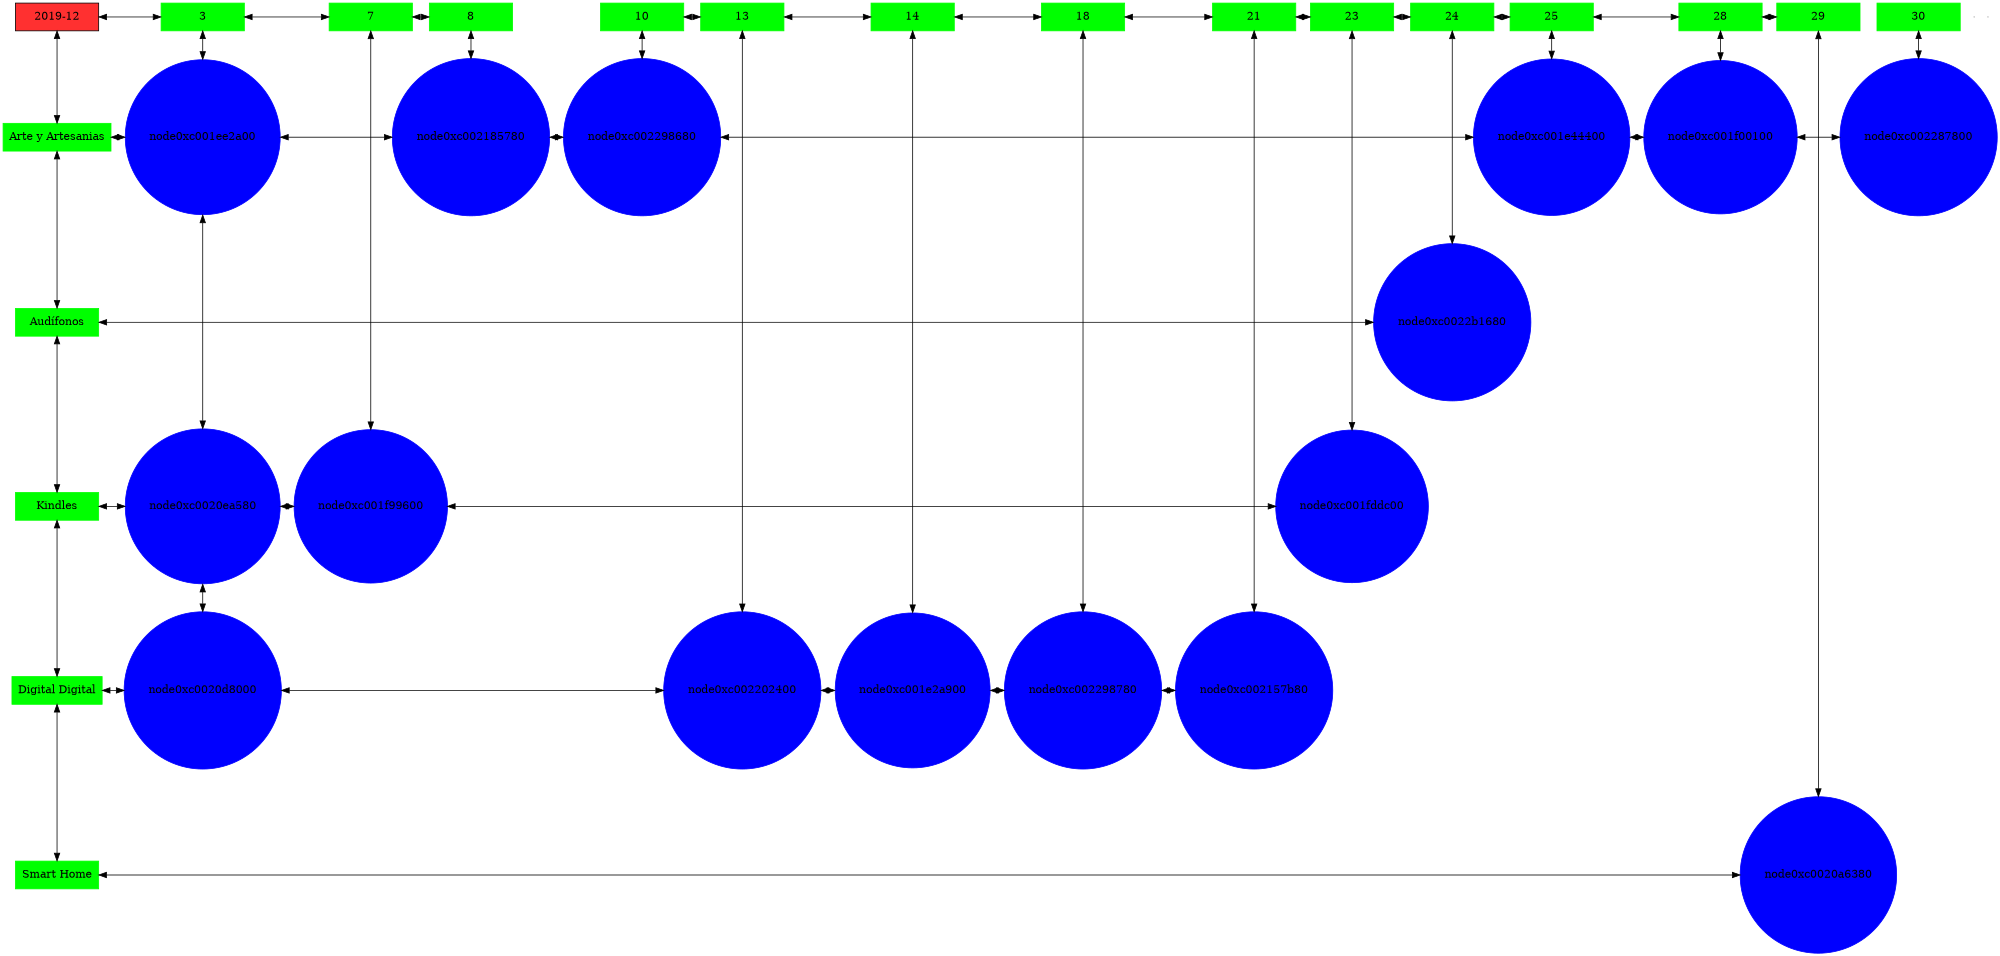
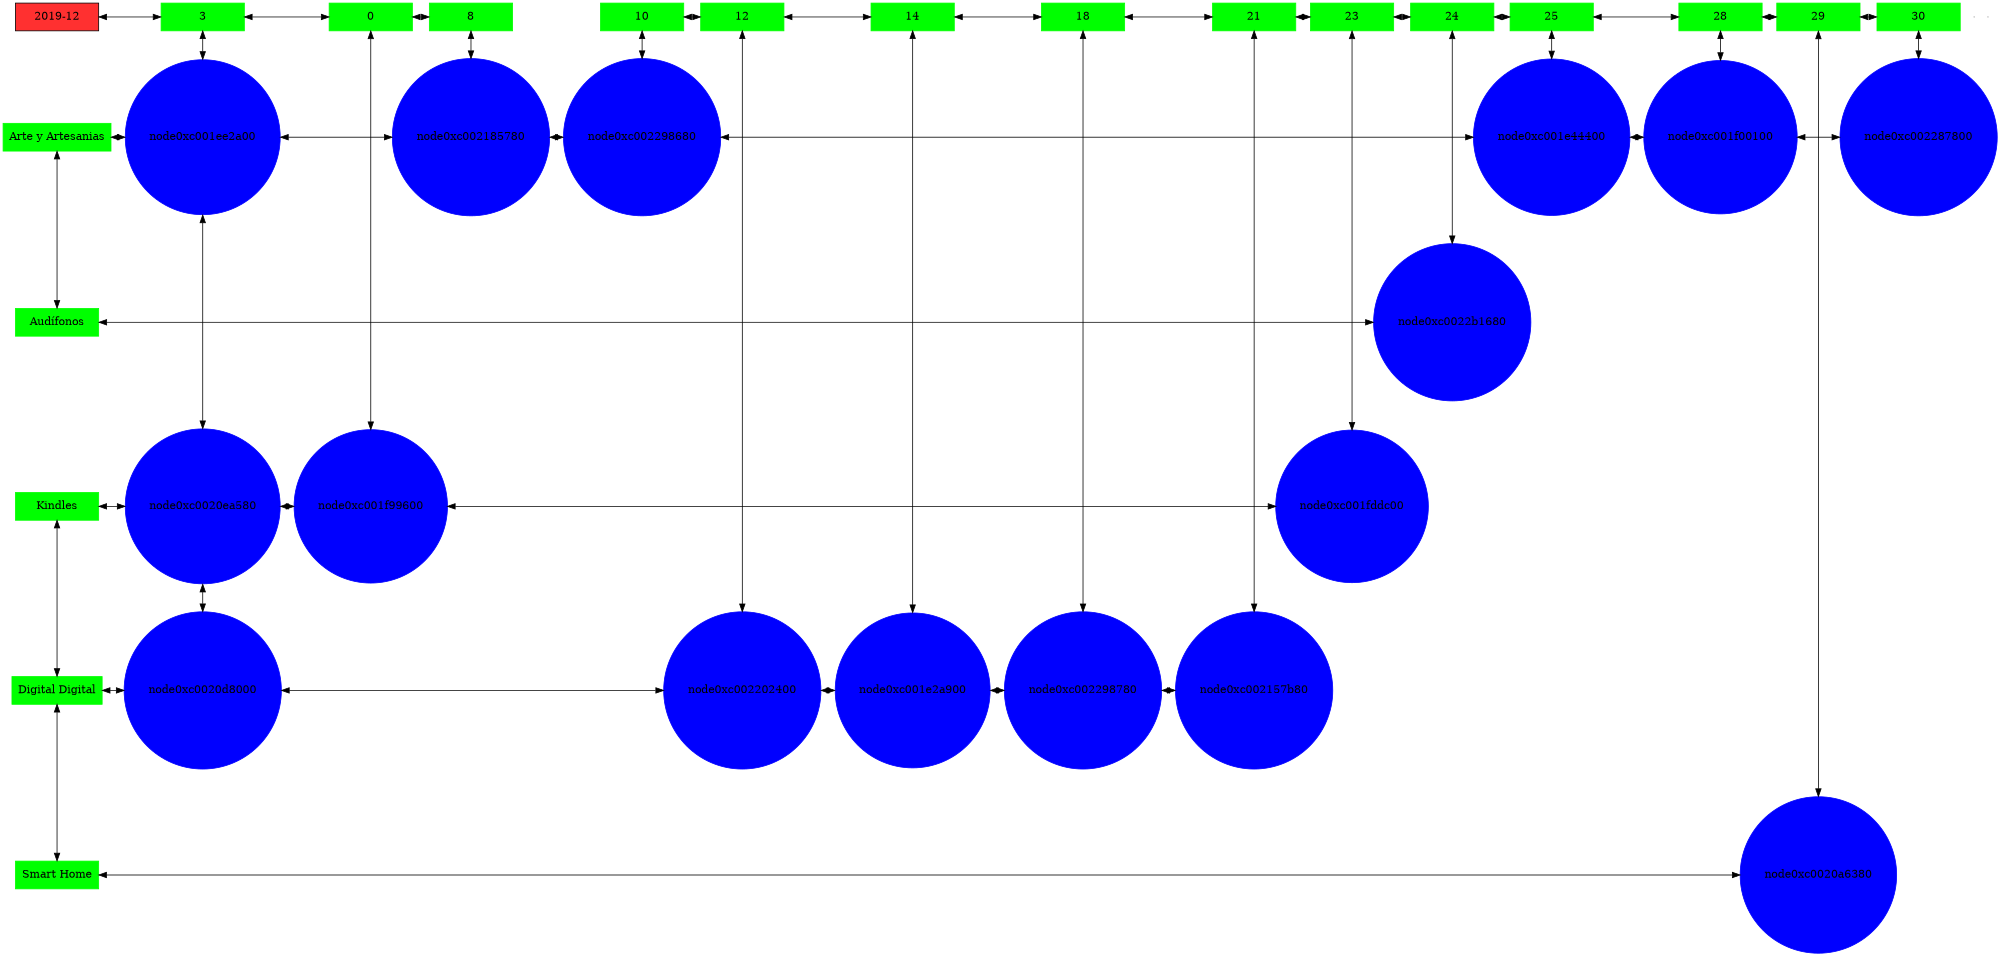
node "7": label "7" -> "0"
node "13": label "13" -> "12"
edge "29" -- "30": added
edge "2019-12" -- "Arte y Artesanias": removed
edge "Audífonos" -- "Kindles": removed
